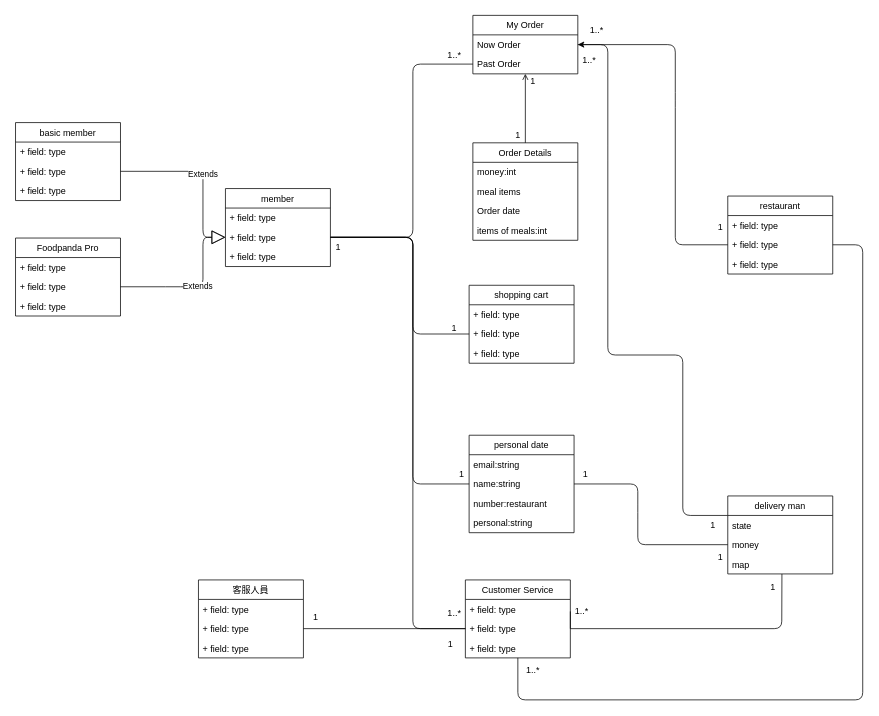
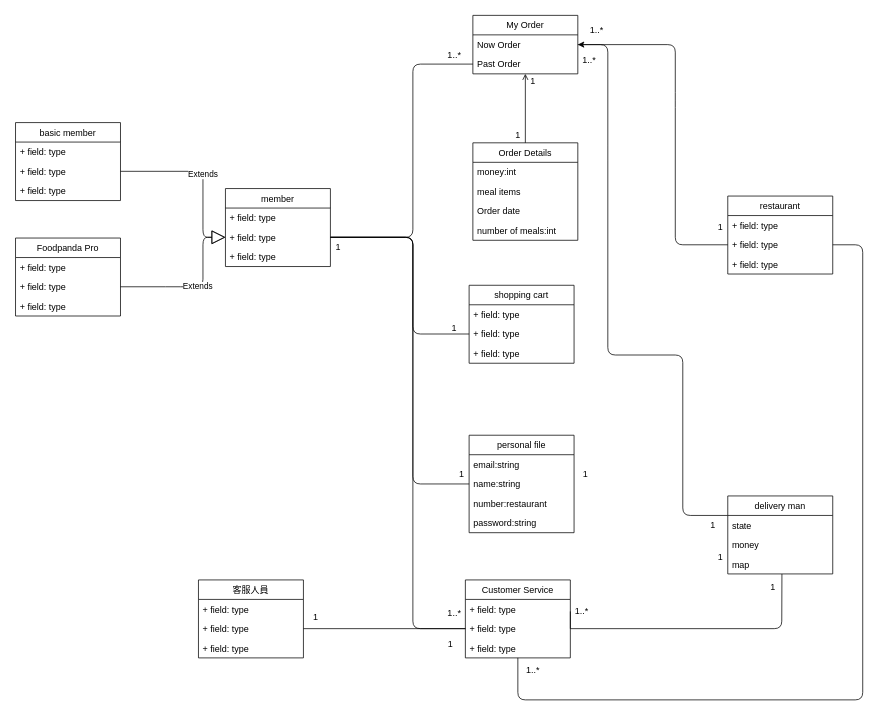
node "items of meals:int": label "items of meals:int" -> "number of meals:int"
node "personal date": label "personal date" -> "personal file"
node "personal:string": label "personal:string" -> "password:string"
edge "name:string" -- "money": removed
